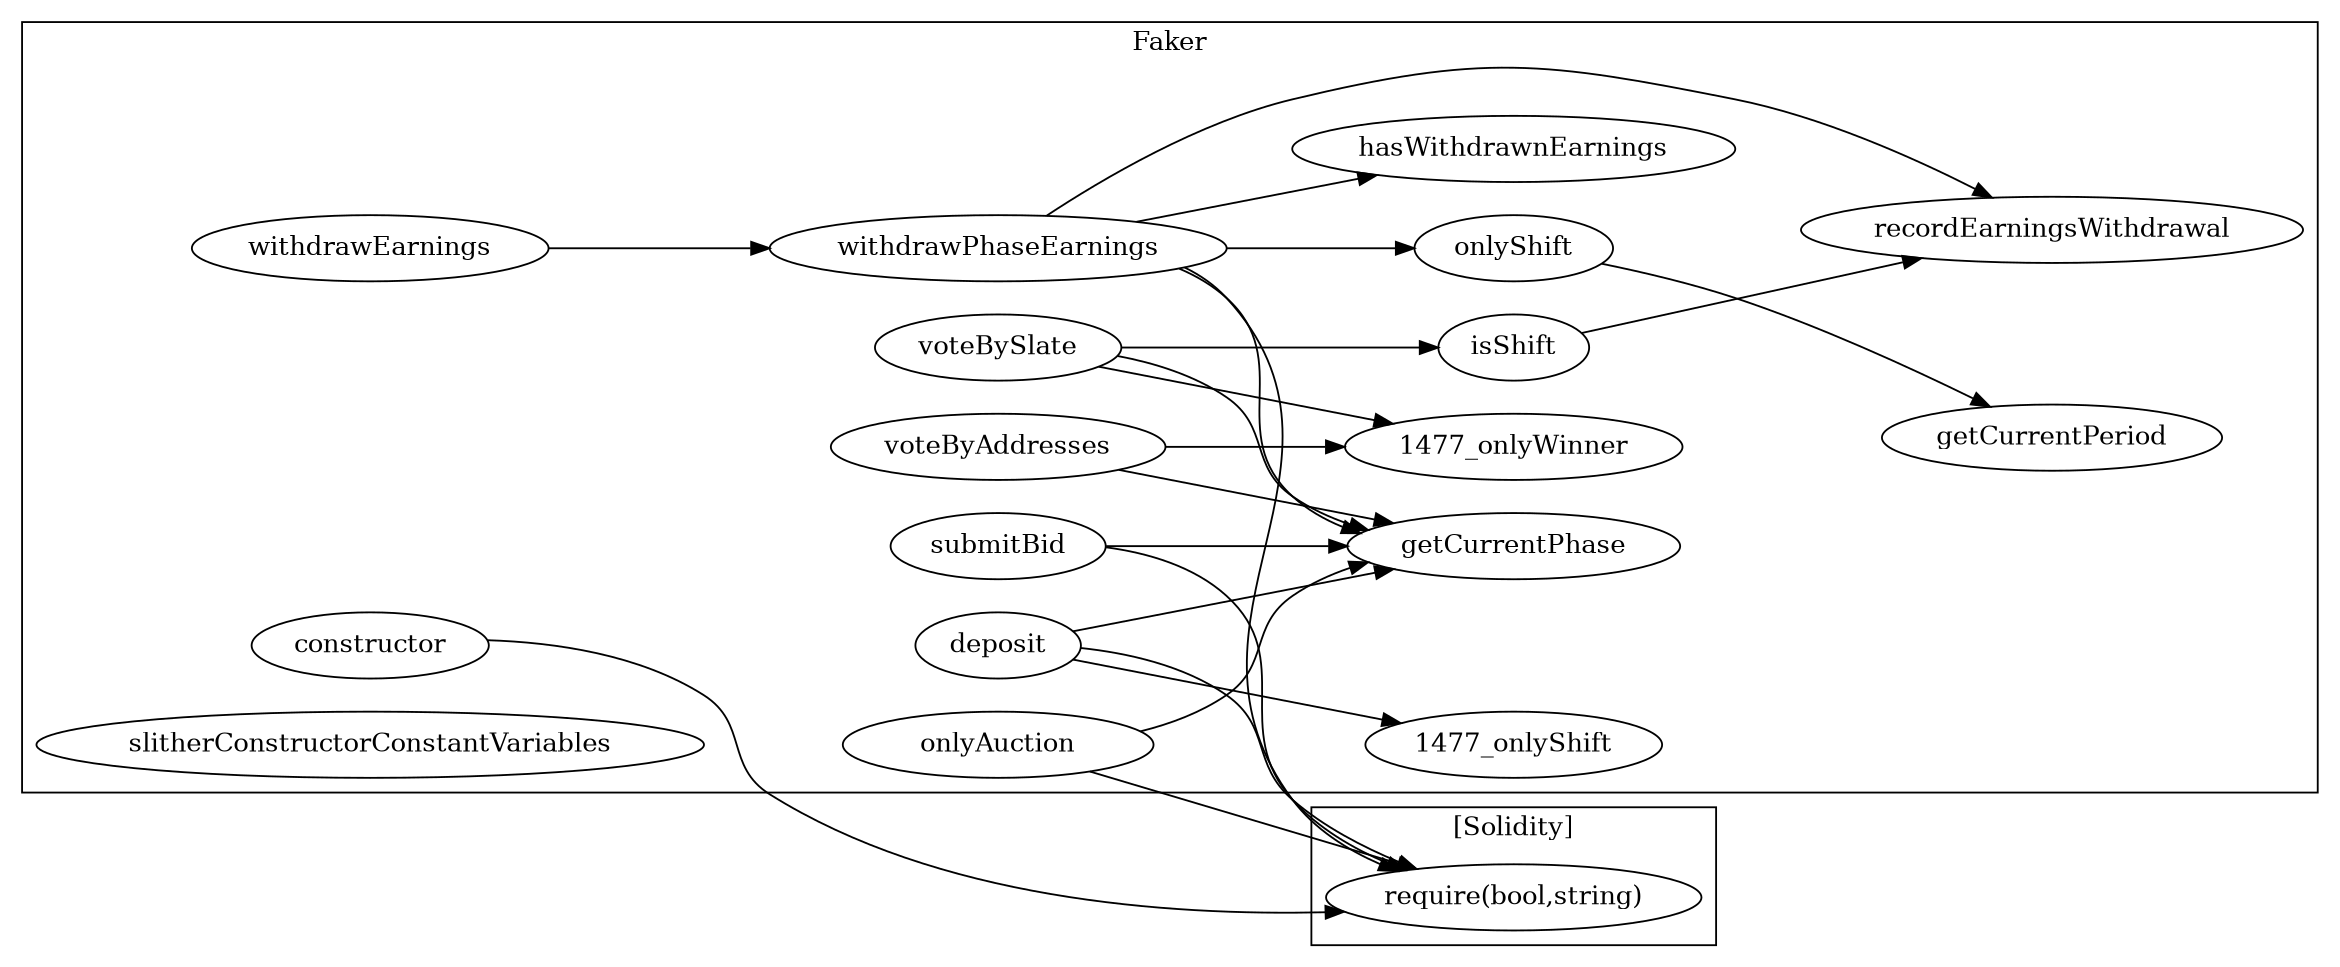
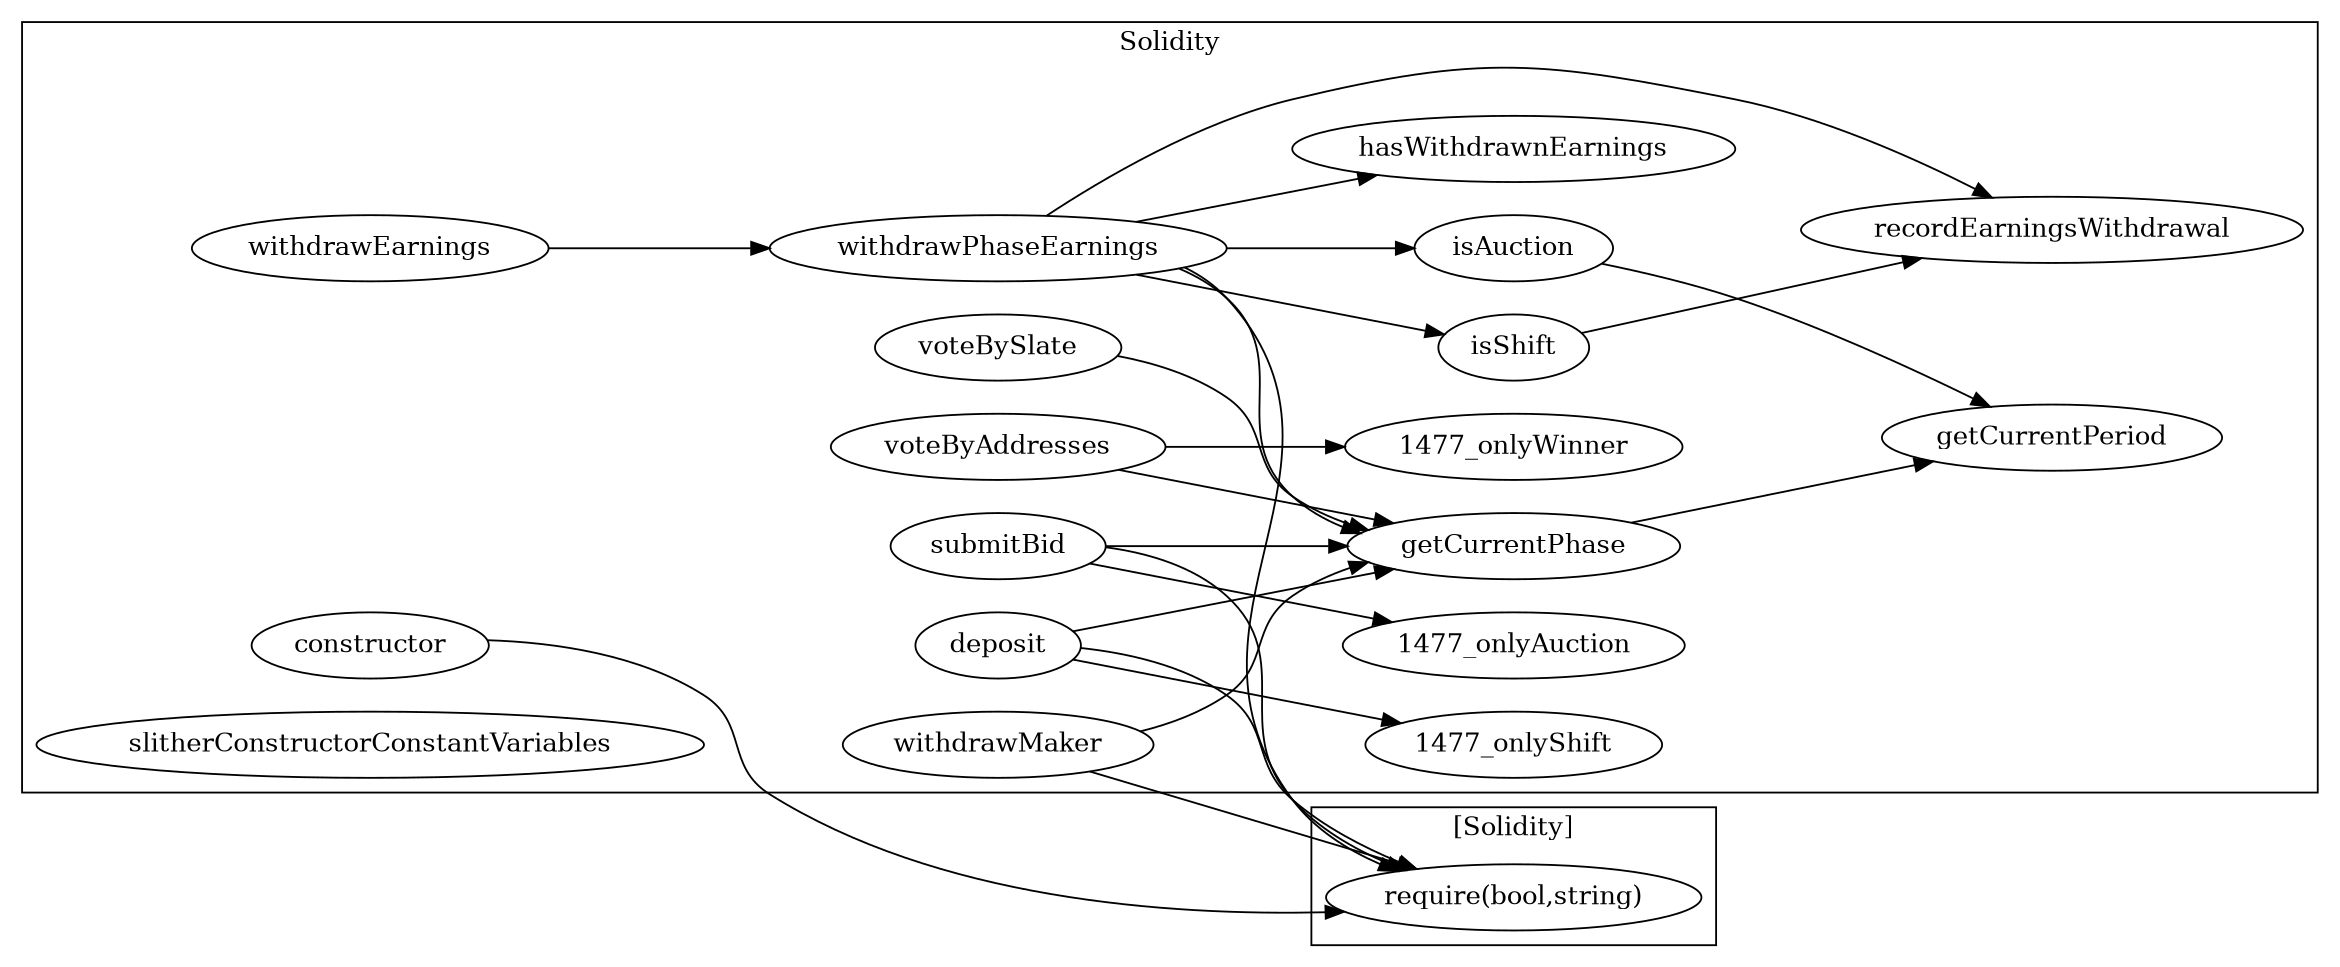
cluster "Faker": label "Faker" -> "Solidity"
node "onlyShift": label "onlyShift" -> "isAuction"
edge "voteBySlate" -> "isShift": now "withdrawPhaseEarnings" -> "isShift"
edge "voteBySlate" -> "1477_onlyWinner": removed
edge "getCurrentPhase" -> "getCurrentPeriod": added
node "1477_onlyAuction": added
node "onlyAuction": label "onlyAuction" -> "withdrawMaker"
